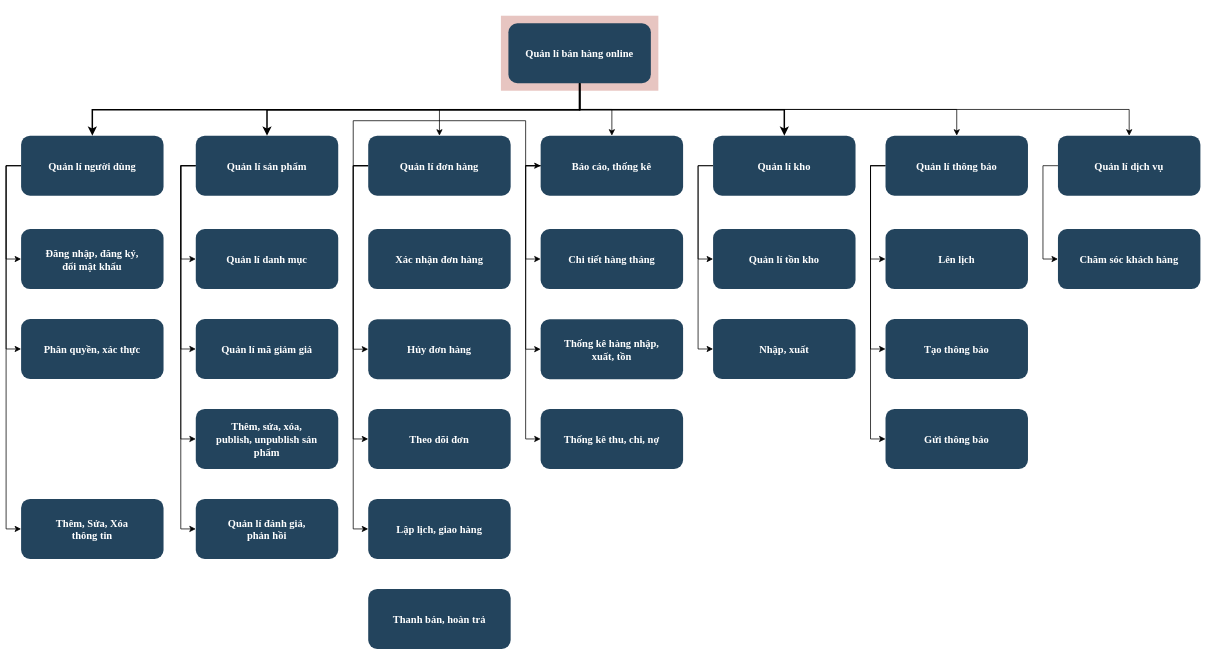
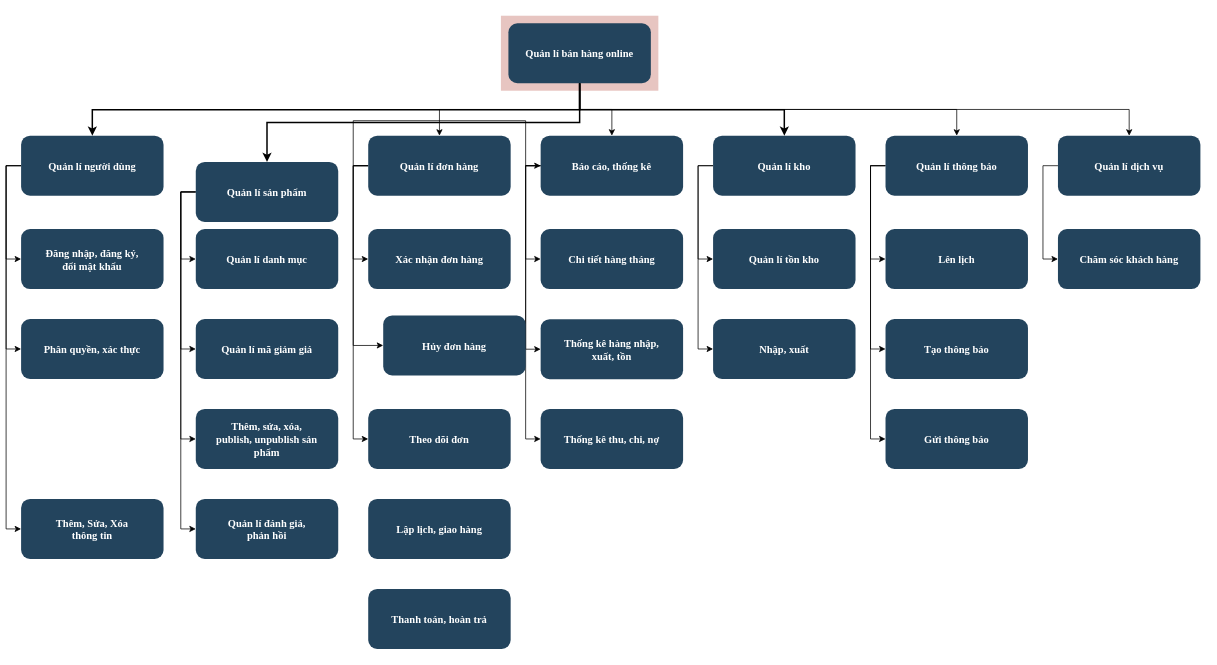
node "Quản lí sản phẩm": moved (267, 166) -> (267, 192)
edge "Quản lí đơn hàng" -> "Xác nhận đơn hàng": added
node "Hủy đơn hàng": moved (439, 349) -> (454, 346)
edge "Quản lí đơn hàng" -> "Lập lịch, giao hàng": removed
node "Thanh bán, hoàn trả": label "Thanh bán, hoàn trả" -> "Thanh toán, hoàn trả"
